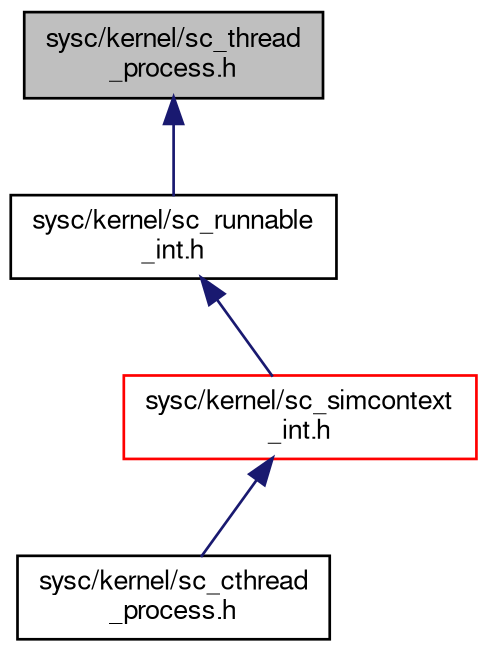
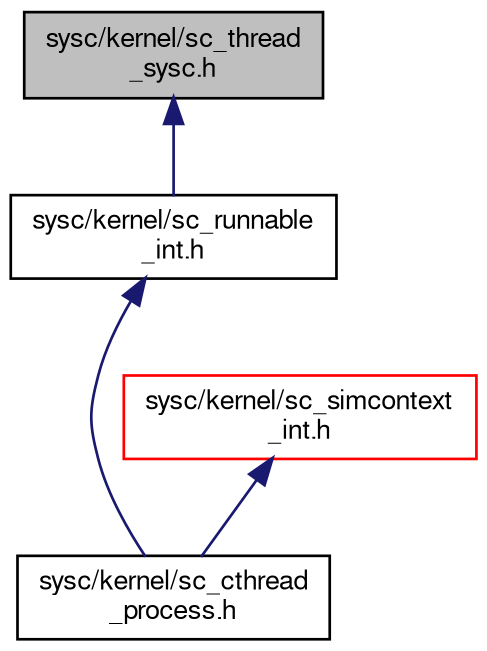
node "sysc/kernel/sc_thread _process.h": label "sysc/kernel/sc_thread _process.h" -> "sysc/kernel/sc_thread _sysc.h"
edge "sysc/kernel/sc_simcontext _int.h" -> "sysc/kernel/sc_runnable _int.h": now "sysc/kernel/sc_cthread _process.h" -> "sysc/kernel/sc_runnable _int.h"
